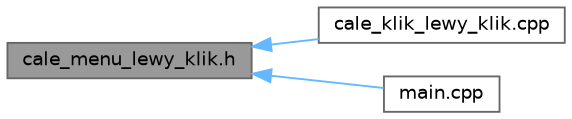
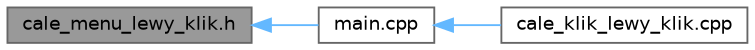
edge "cale_klik_lewy_klik.cpp" -> "cale_menu_lewy_klik.h": now "cale_klik_lewy_klik.cpp" -> "main.cpp"
